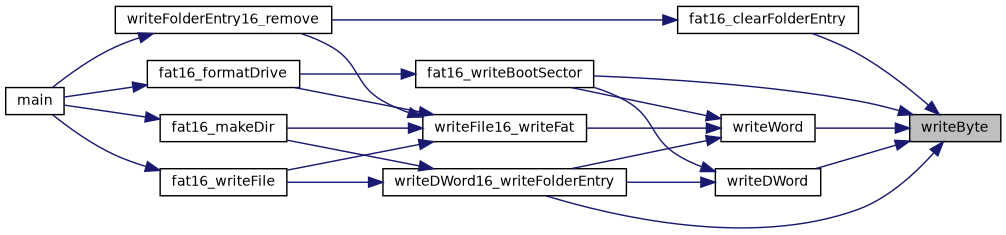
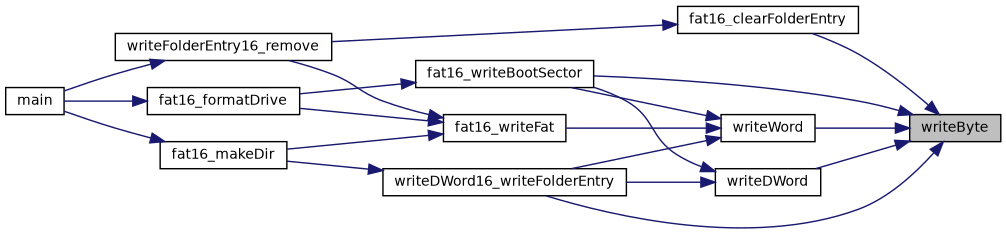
node "writeFile16_writeFat": label "writeFile16_writeFat" -> "fat16_writeFat"
node "fat16_writeFile": removed
